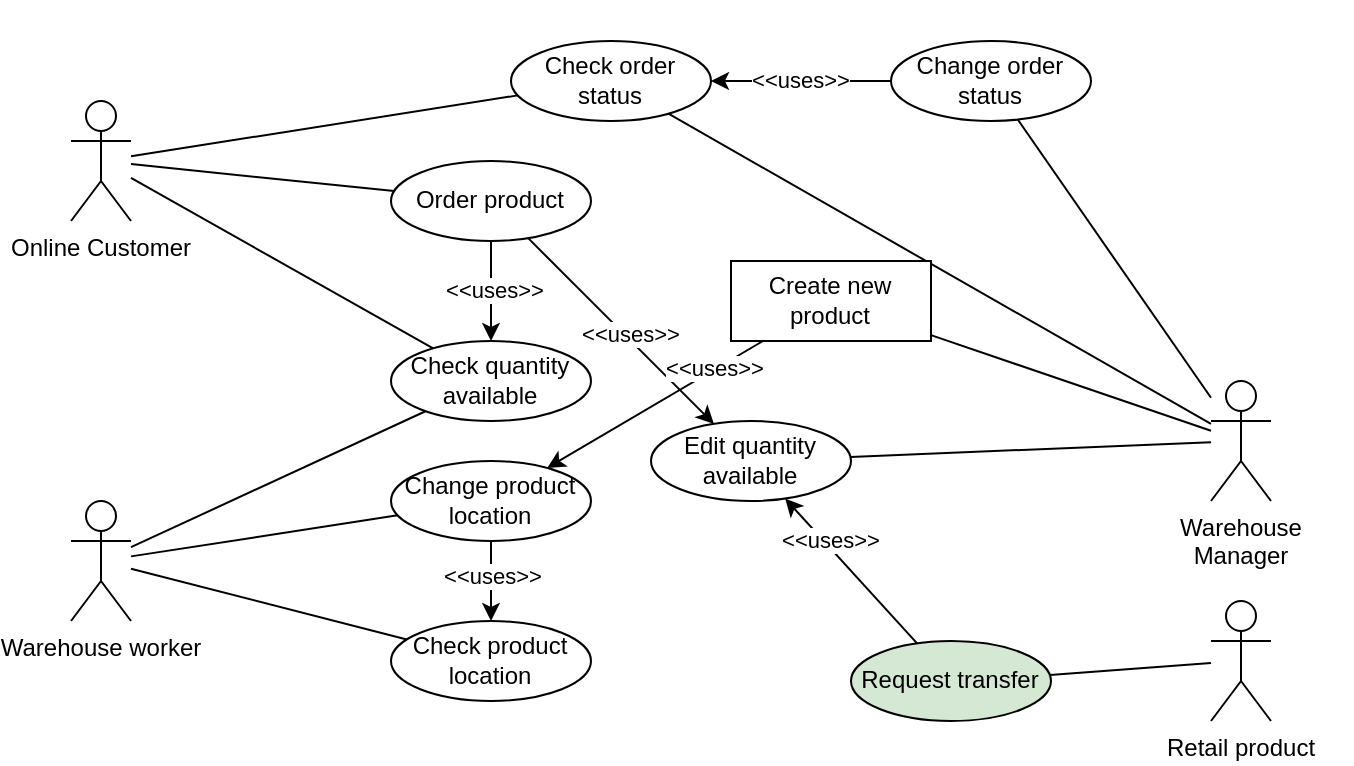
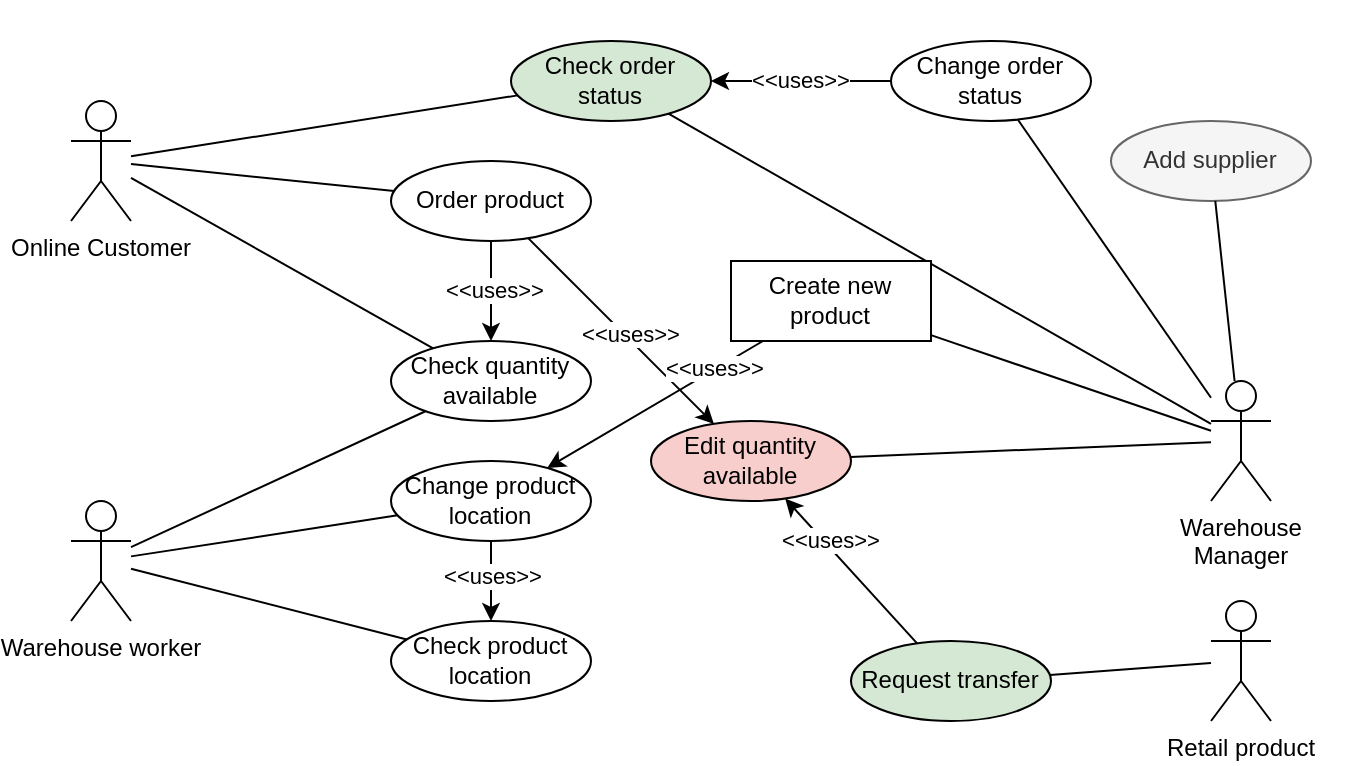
node "Check order status": fillcolor #ffffff -> #d5e8d4
node "Add supplier": added
edge "Add supplier" -- "Warehouse Manager": added
node "Edit quantity available": fillcolor #ffffff -> #f8cecc
